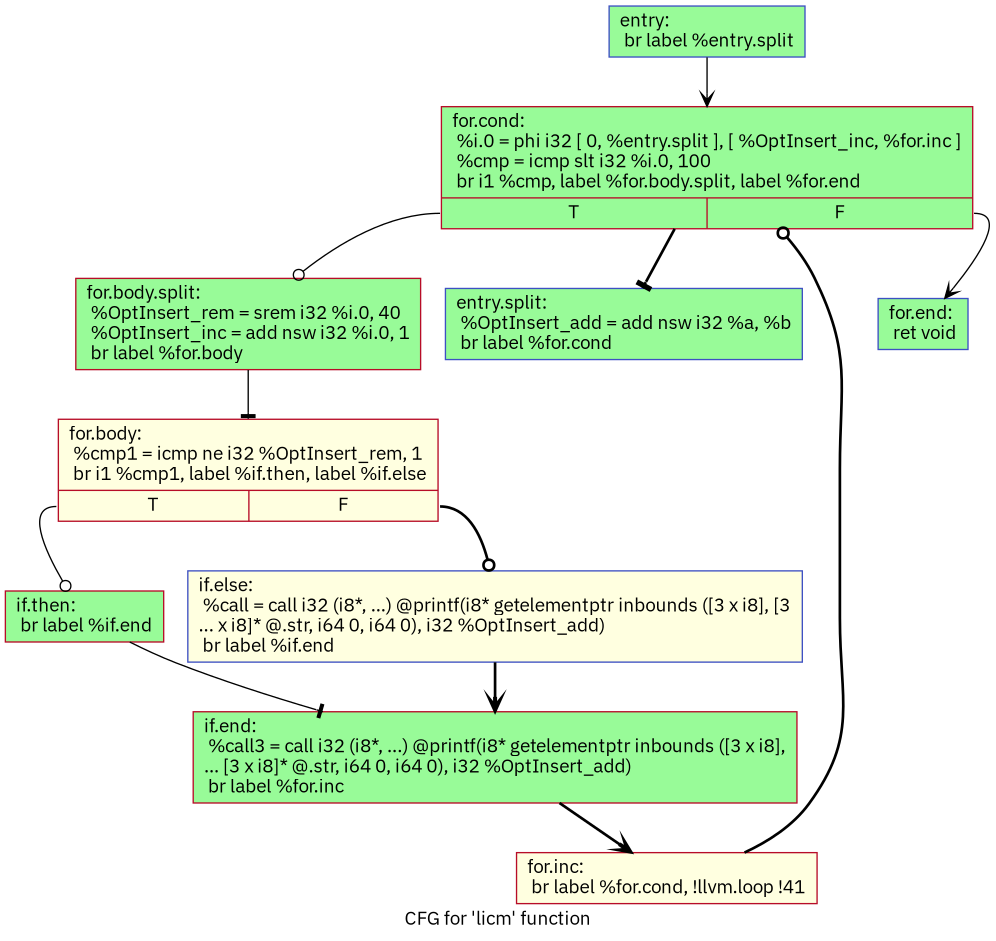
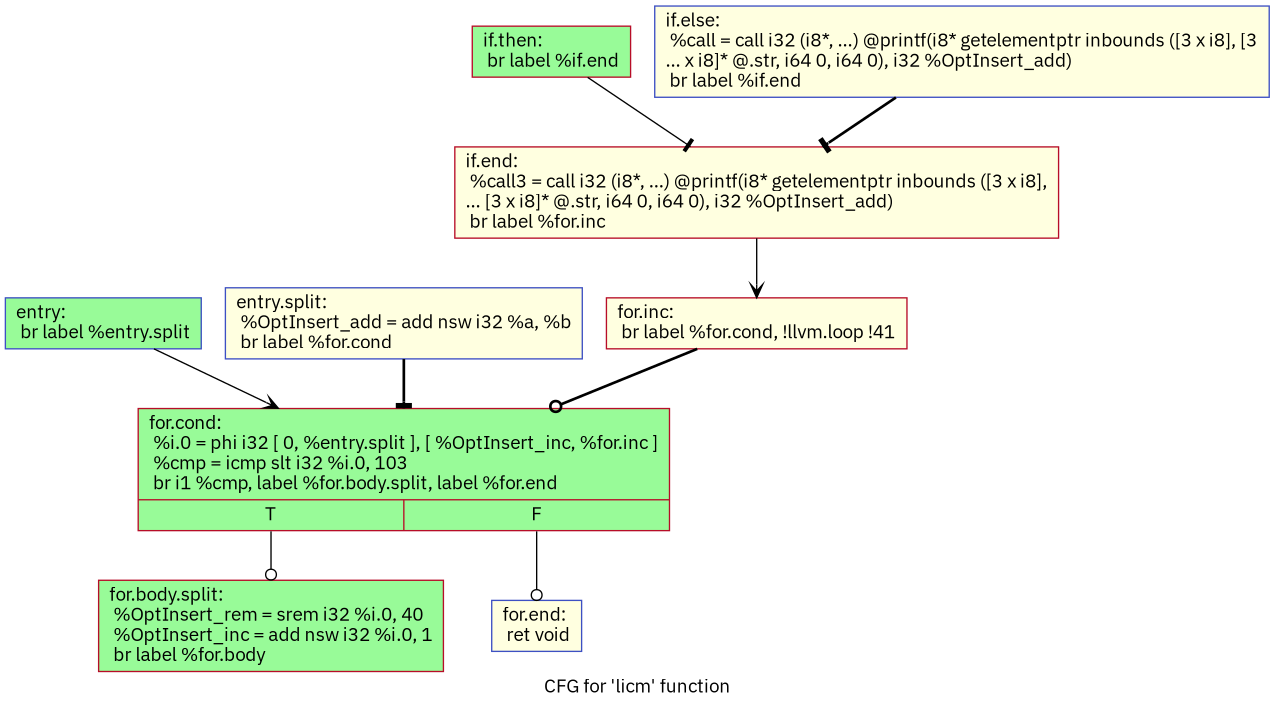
node "for.cond:": text "%cmp = icmp slt i32 %i.0, 100" -> "%cmp = icmp slt i32 %i.0, 103"
edge "for.cond:" -> "for.end:": arrowhead vee -> odot
edge "for.cond:" -> "entry.split:": reversed
node "entry.split:": fillcolor palegreen -> lightyellow
node "for.end:": fillcolor palegreen -> lightyellow
node "for.body:": removed
edge "if.else:" -> "if.end:": arrowhead vee -> tee
node "if.end:": fillcolor palegreen -> lightyellow
edge "if.end:" -> "for.inc:": style bold -> solid
